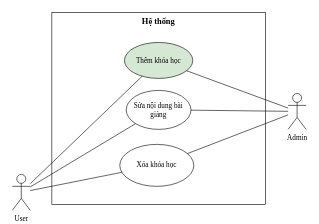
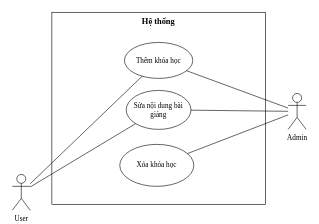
node "Thêm khóa học": fillcolor #d5e8d4 -> #ffffff
edge "Xóa khóa học" -- "User": removed
